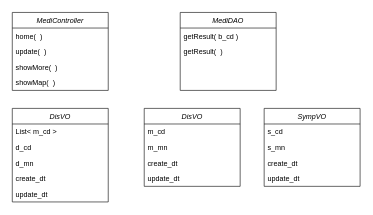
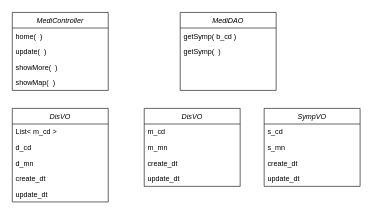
node "getResult( b_cd )": label "getResult( b_cd )" -> "getSymp( b_cd )"
node "getResult( )": label "getResult( )" -> "getSymp( )"
